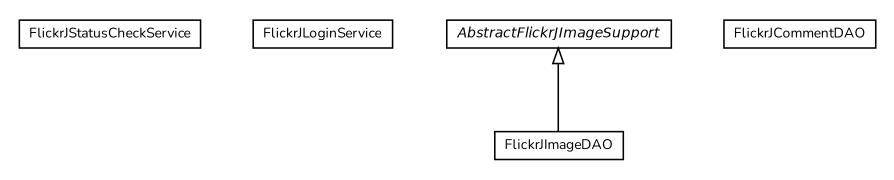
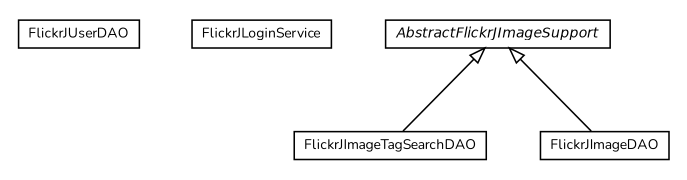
node "FlickrJUserDAO": added
node "FlickrJStatusCheckService": removed
node "FlickrJCommentDAO": removed
node "FlickrJImageTagSearchDAO": added
